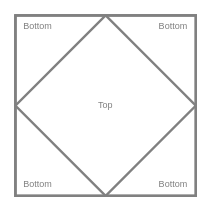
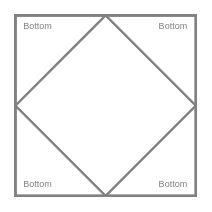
node "Top": removed
